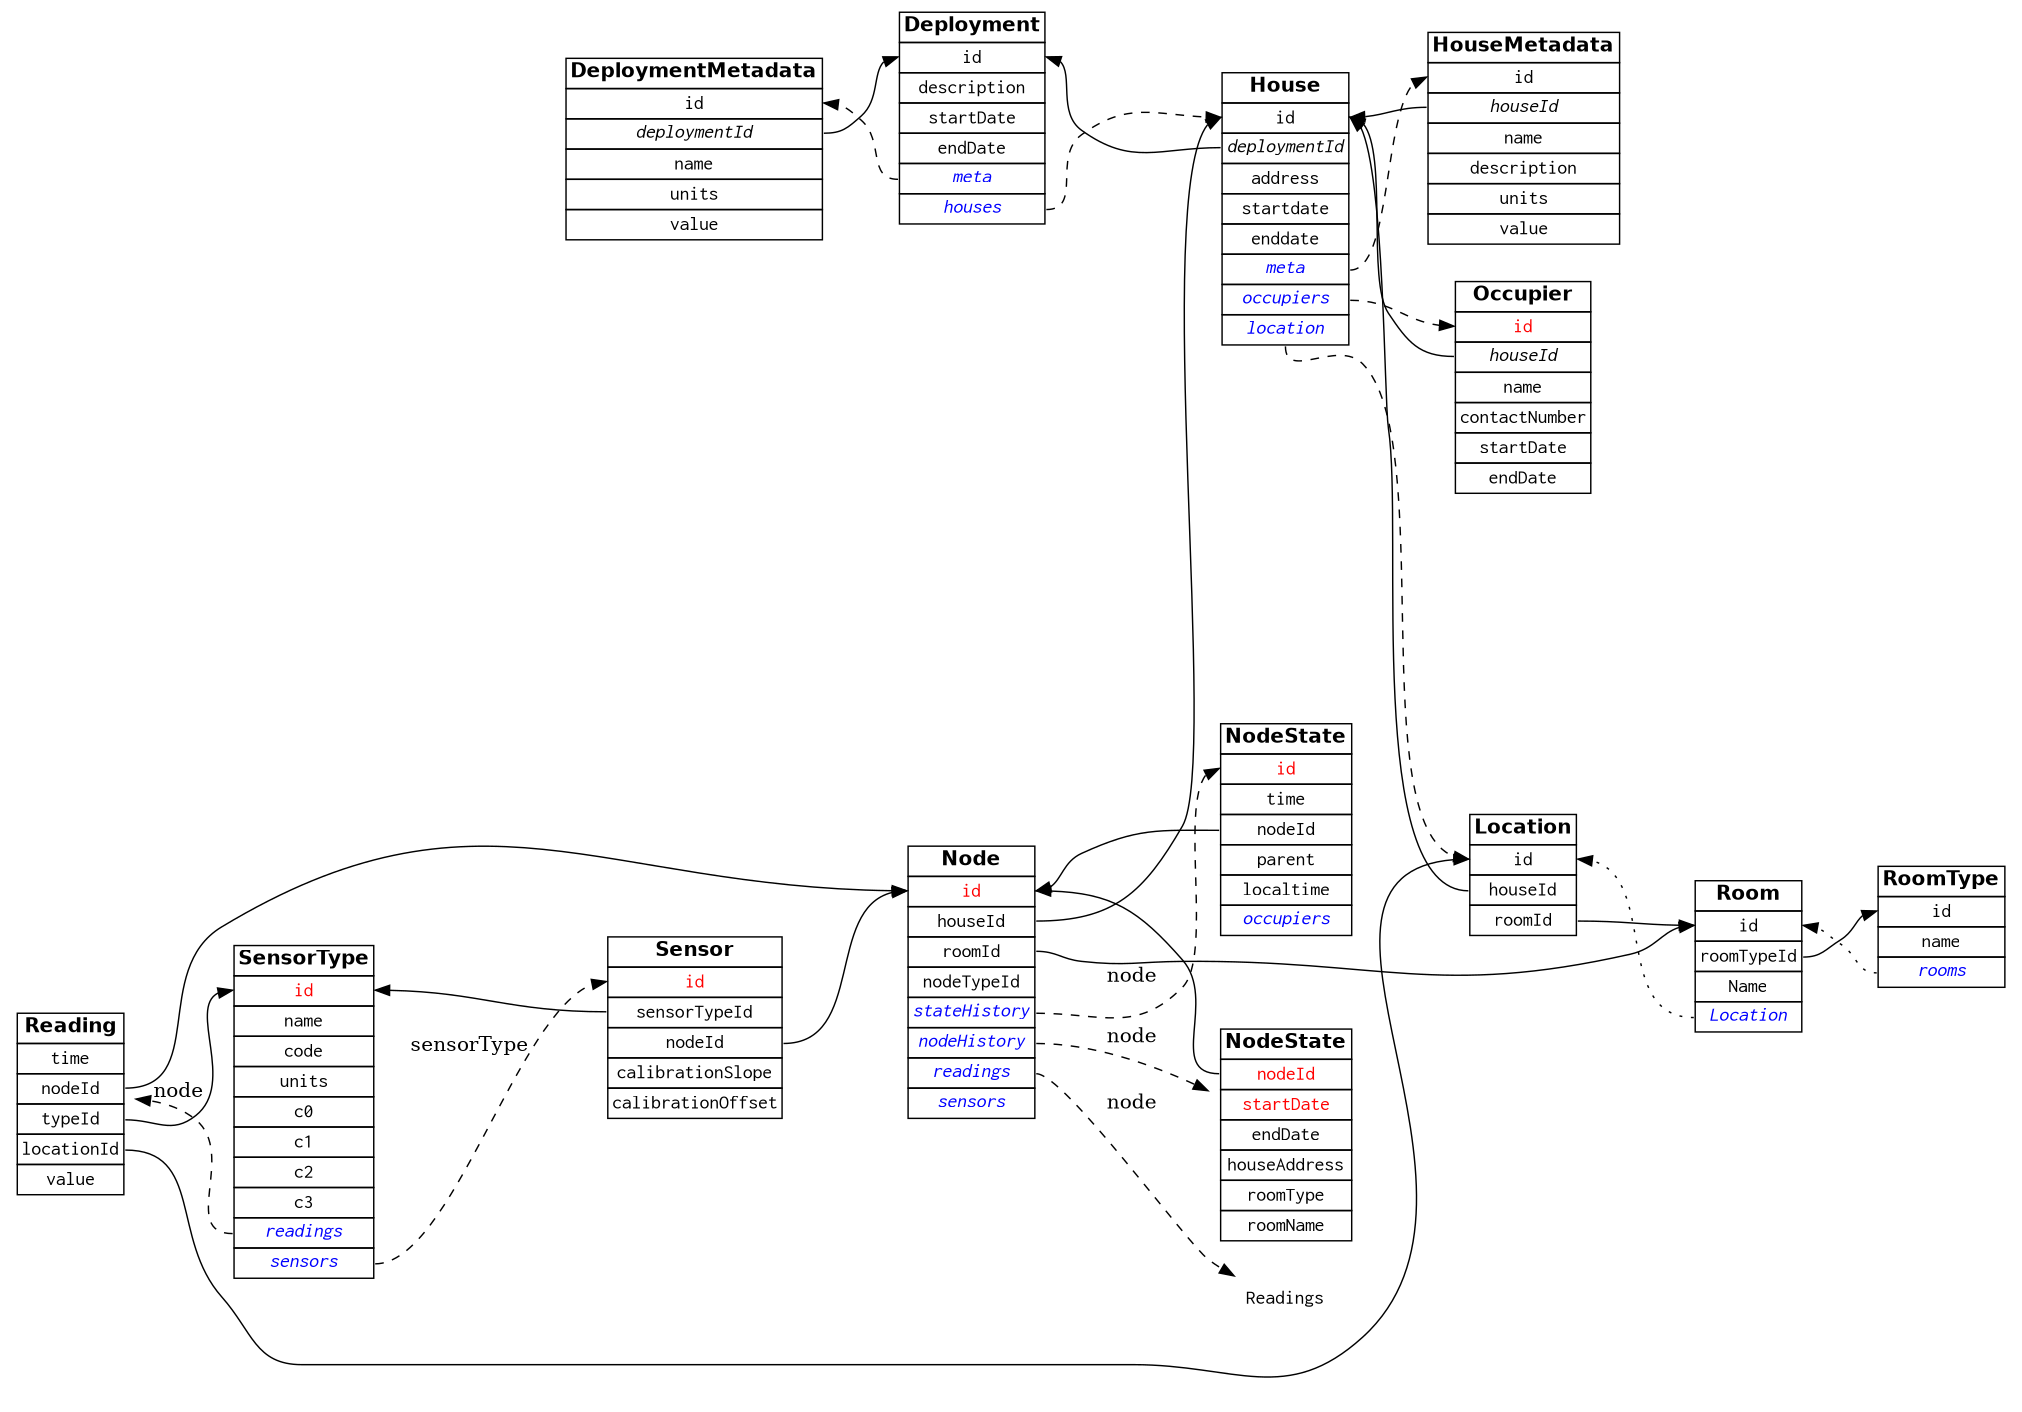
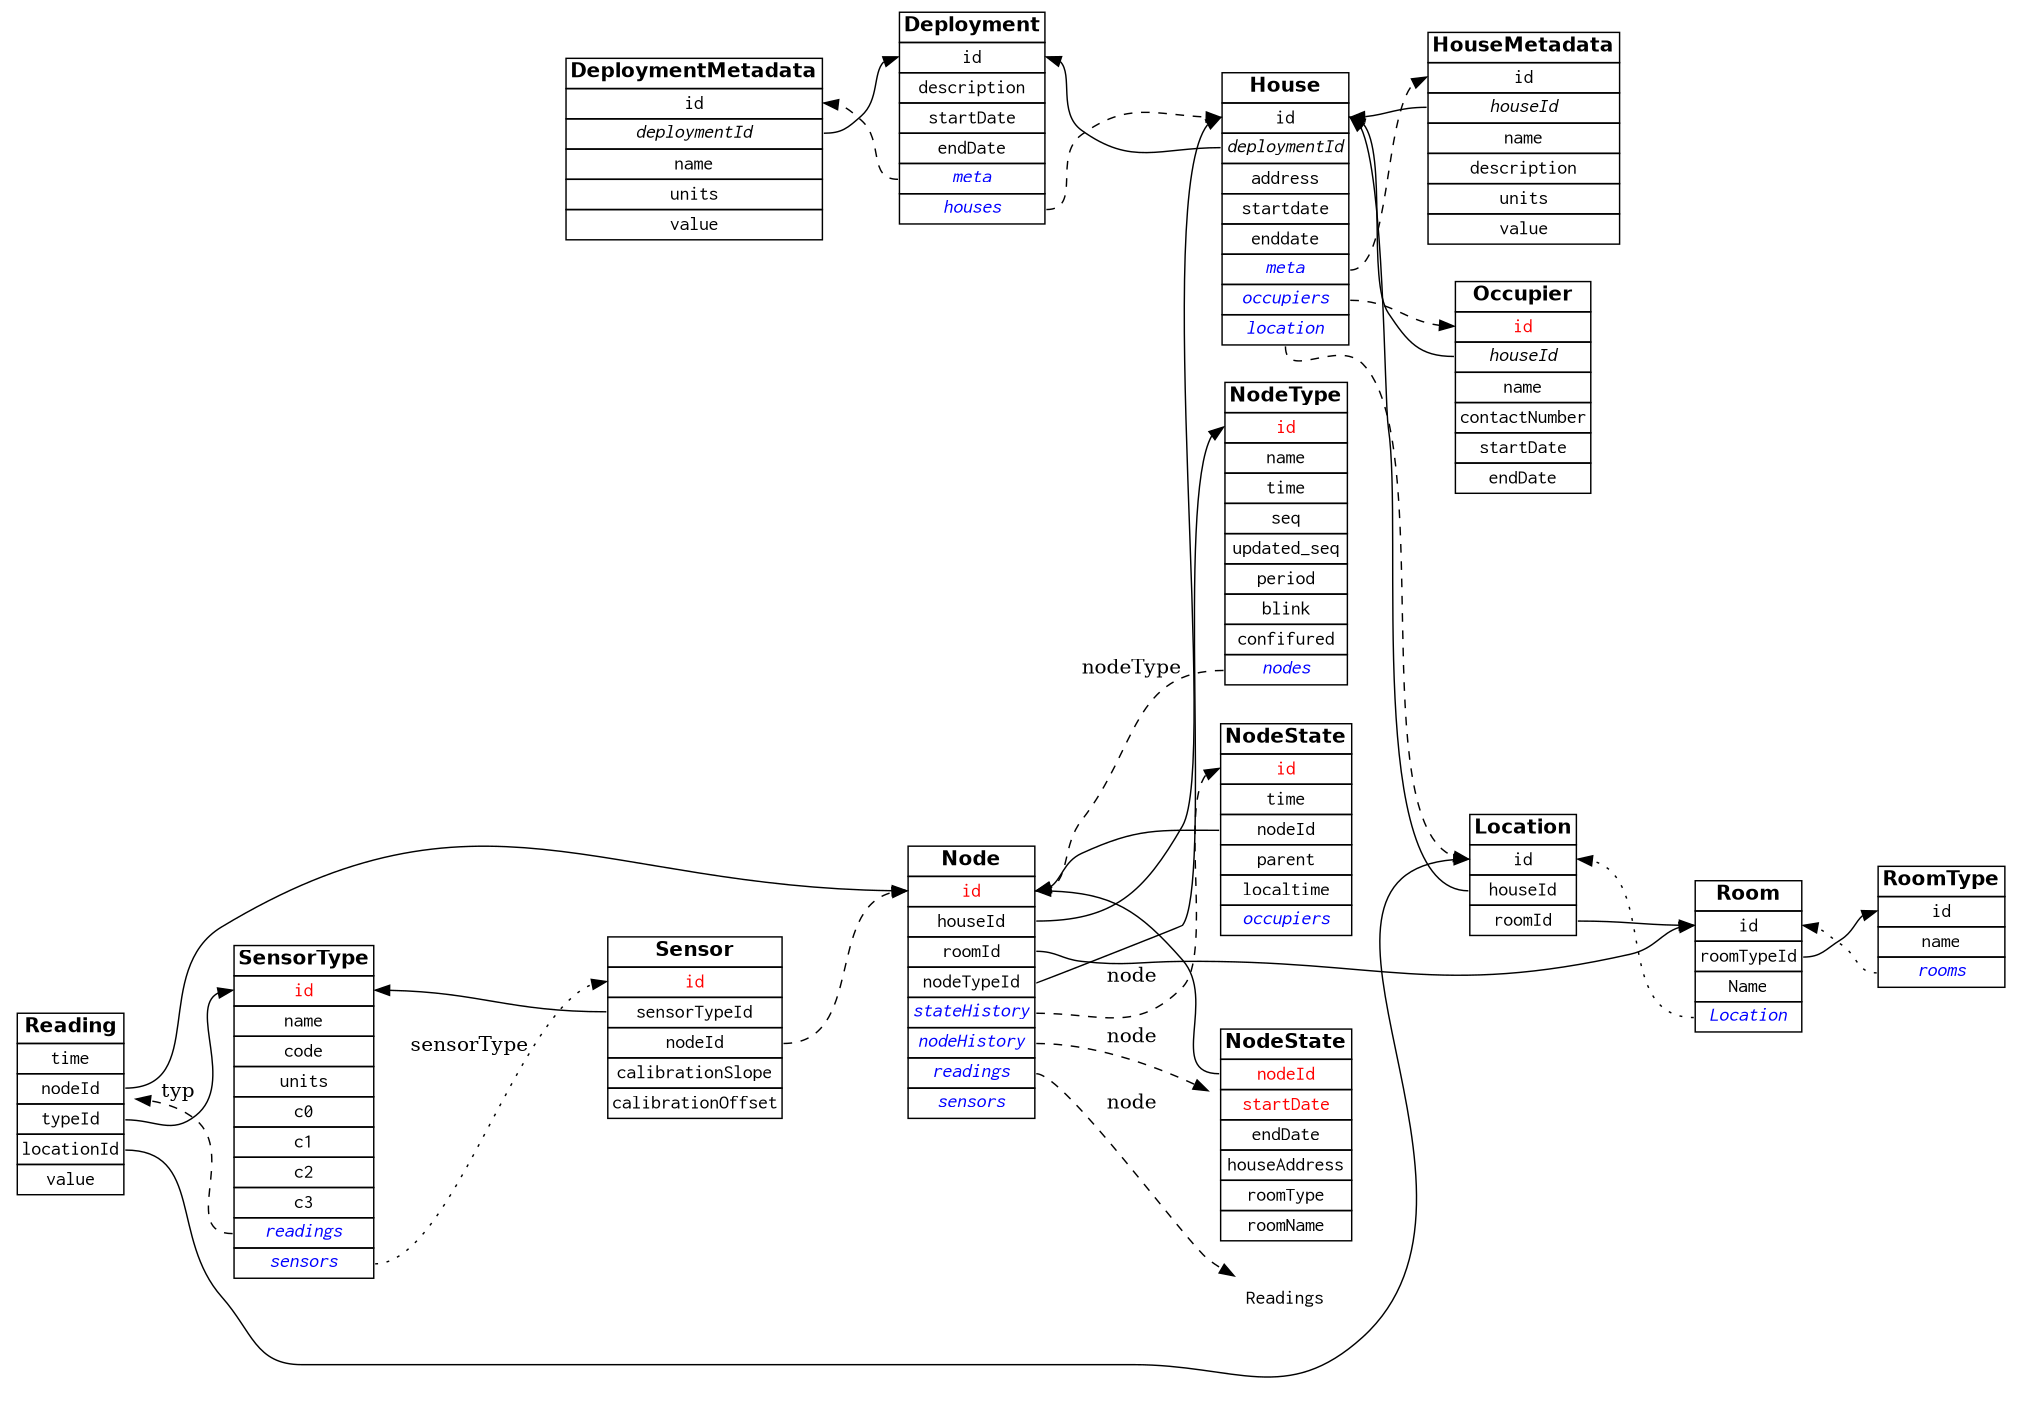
node "NodeType": added
edge "Sensor" -> "Node": style solid -> dashed
edge "SensorType" -> "Reading": label "node" -> "typ"
edge "SensorType" -> "Sensor": style dashed -> dotted
